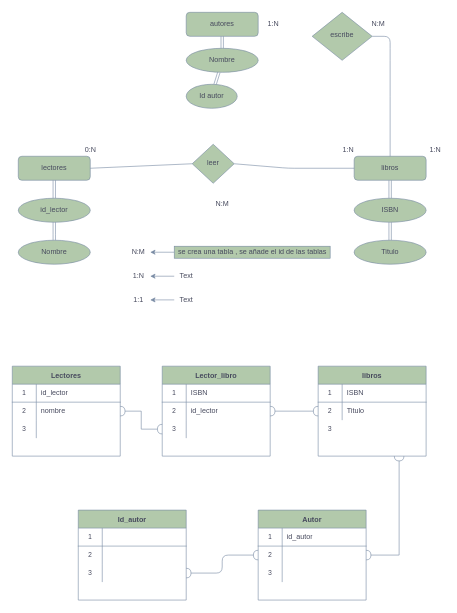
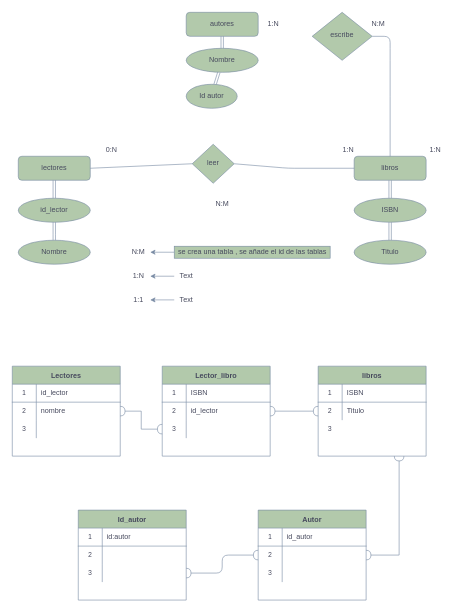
node "0:N": moved (90, 150) -> (111, 150)
node "id:autor": added
